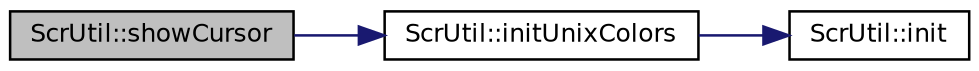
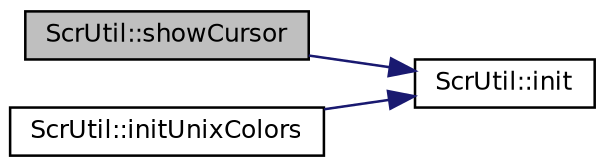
edge "ScrUtil::showCursor" -> "ScrUtil::initUnixColors": now "ScrUtil::showCursor" -> "ScrUtil::init"
